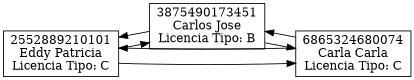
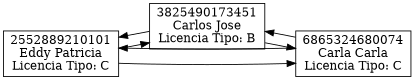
node "3875490173451 Carlos Jose Licencia Tipo: B": label "3875490173451 Carlos Jose Licencia Tipo: B" -> "3825490173451 Carlos Jose Licencia Tipo: B"
